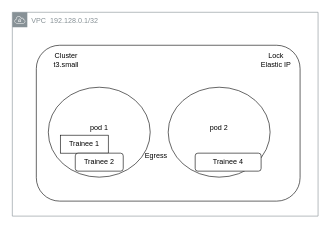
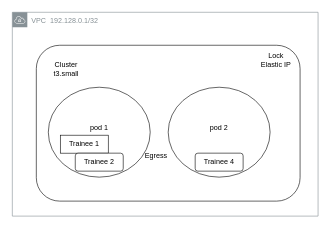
node "Cluster t3.small": moved (66, 60) -> (66, 69)
node "Trainee 4": size 66x18 -> 48x18
